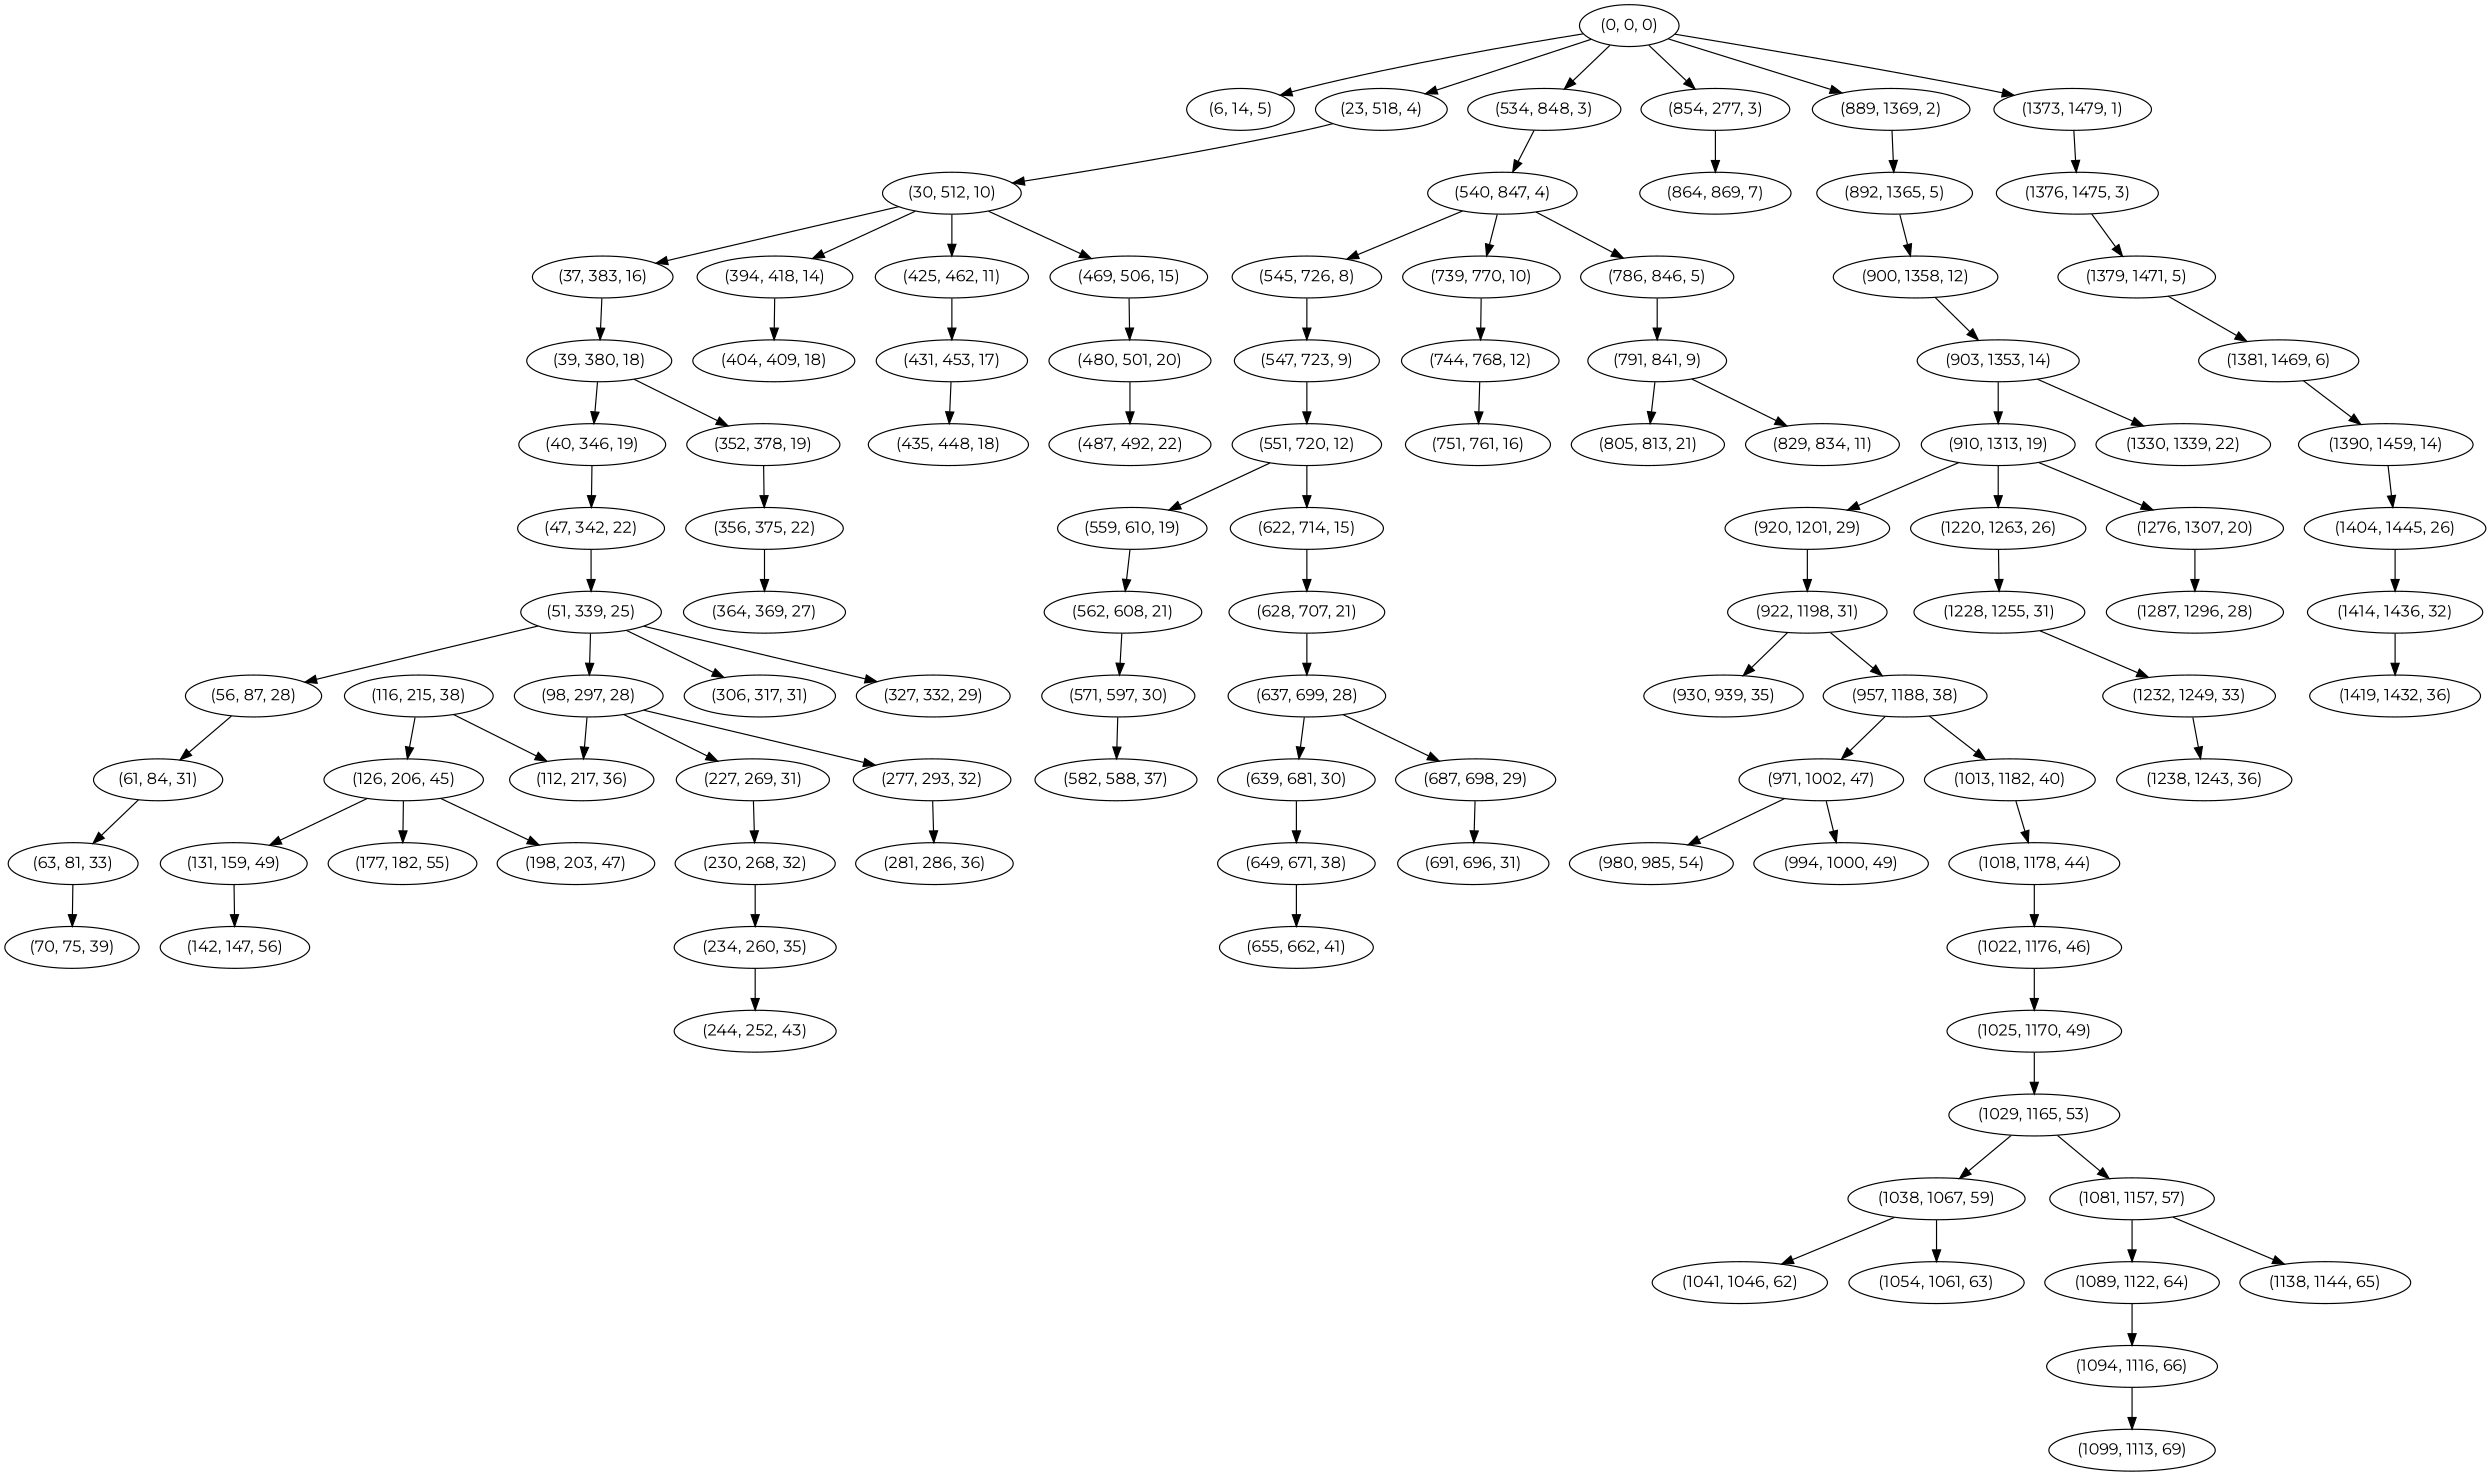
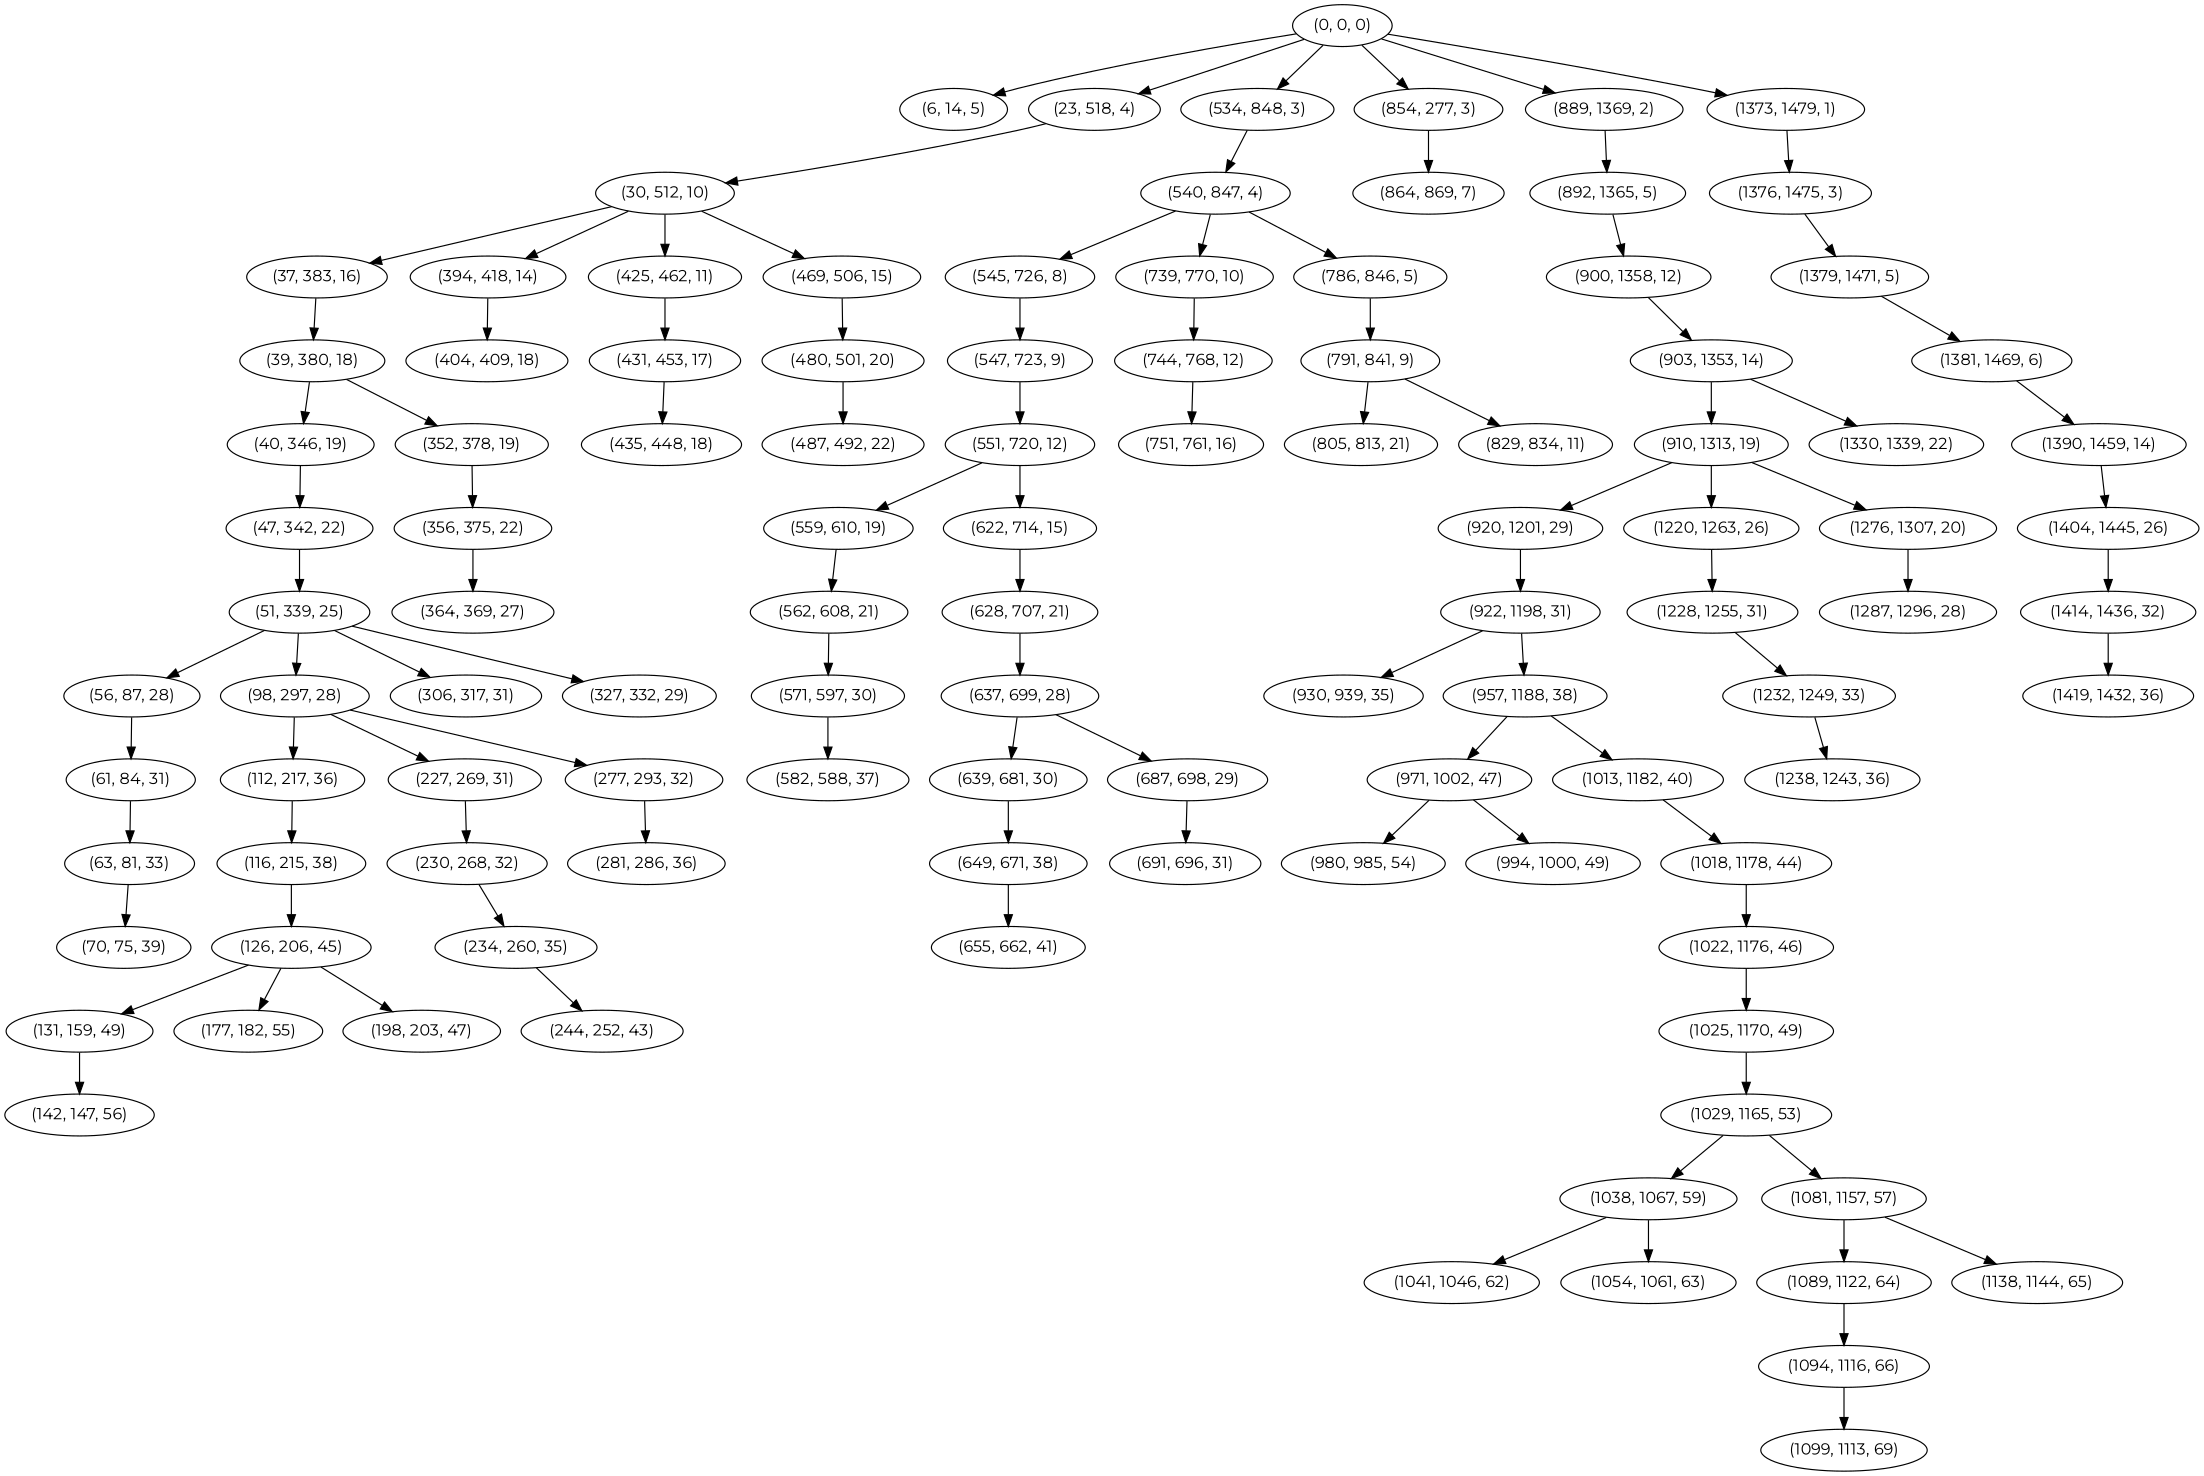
edge "(116, 215, 38)" -> "(112, 217, 36)": reversed
